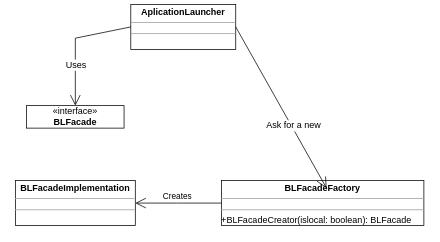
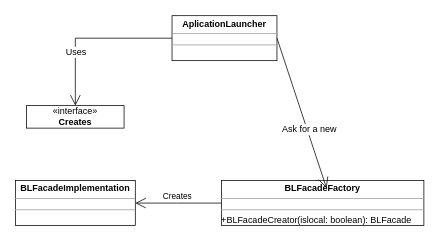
node "AplicationLauncher": moved (183, 27) -> (225, 38)
node "«interface» BLFacade": label "«interface» BLFacade" -> "«interface» Creates"
